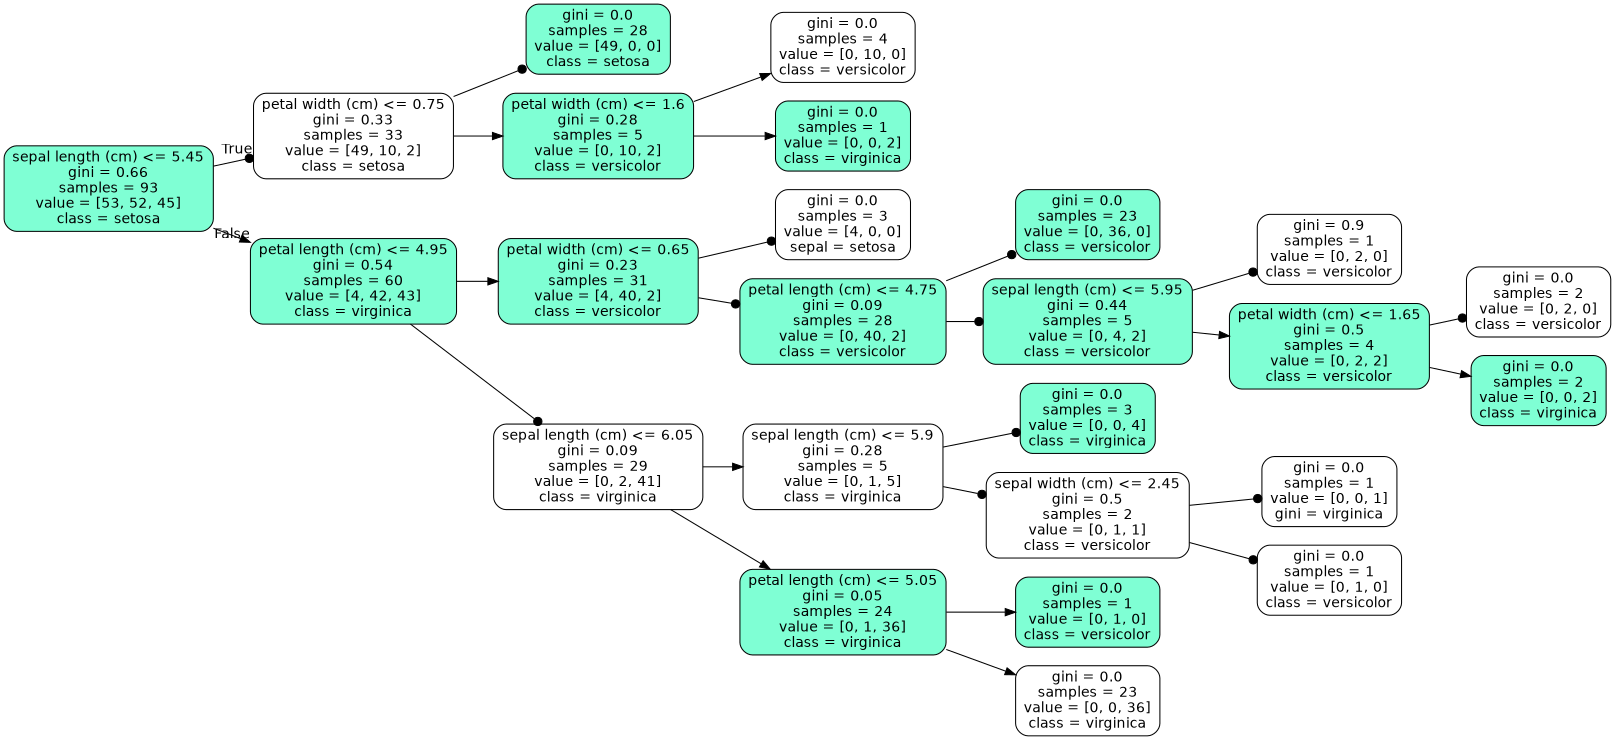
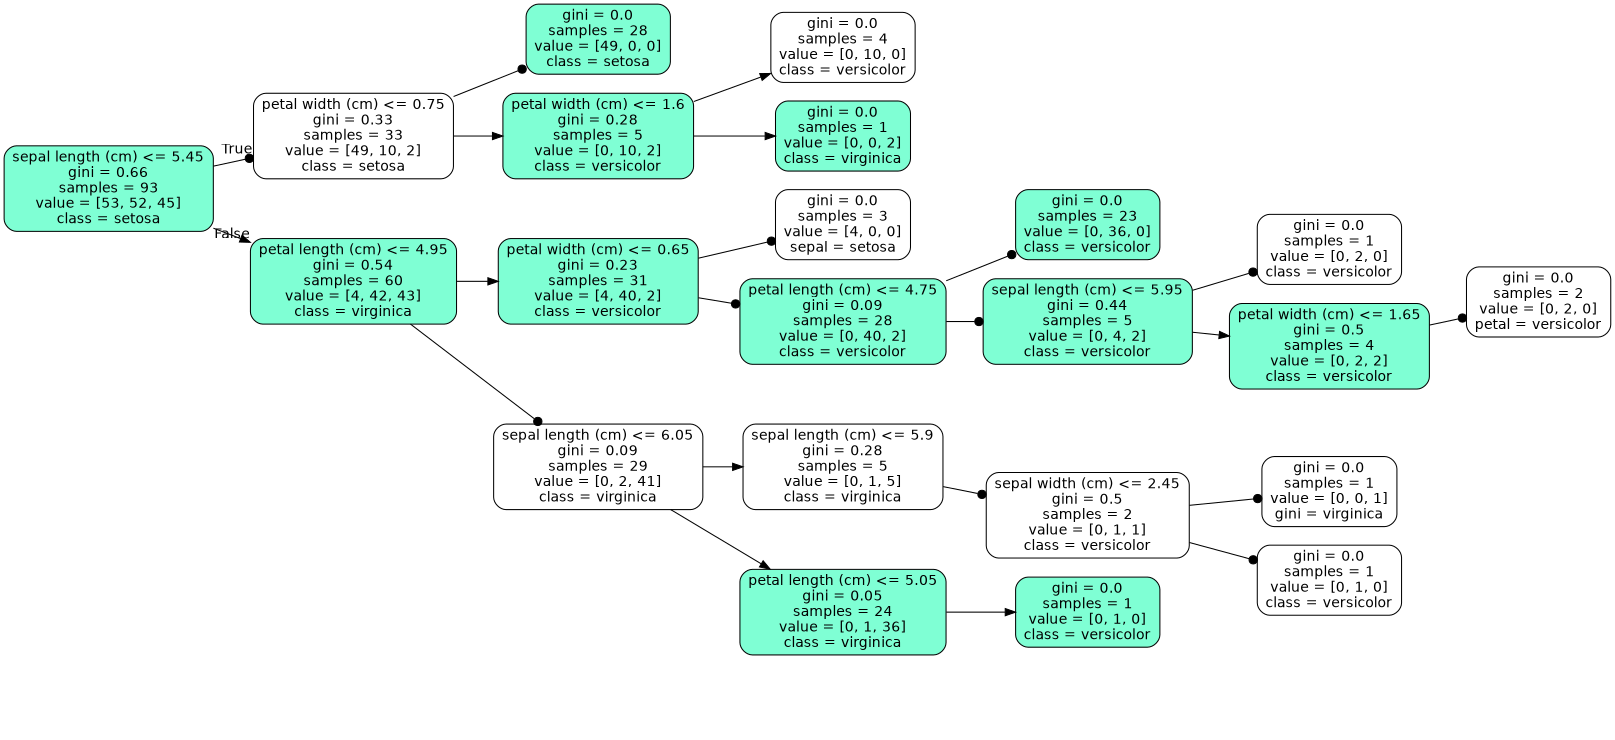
node "gini = 0.9 samples = 1 value = [0, 2, 0] class = versicolor": label "gini = 0.9 samples = 1 value = [0, 2, 0] class = versicolor" -> "gini = 0.0 samples = 1 value = [0, 2, 0] class = versicolor"
node "gini = 0.0 samples = 2 value = [0, 2, 0] class = versicolor": label "gini = 0.0 samples = 2 value = [0, 2, 0] class = versicolor" -> "gini = 0.0 samples = 2 value = [0, 2, 0] petal = versicolor"
node "gini = 0.0 samples = 2 value = [0, 0, 2] class = virginica": removed
node "gini = 0.0 samples = 3 value = [0, 0, 4] class = virginica": removed
node "gini = 0.0 samples = 23 value = [0, 0, 36] class = virginica": removed
